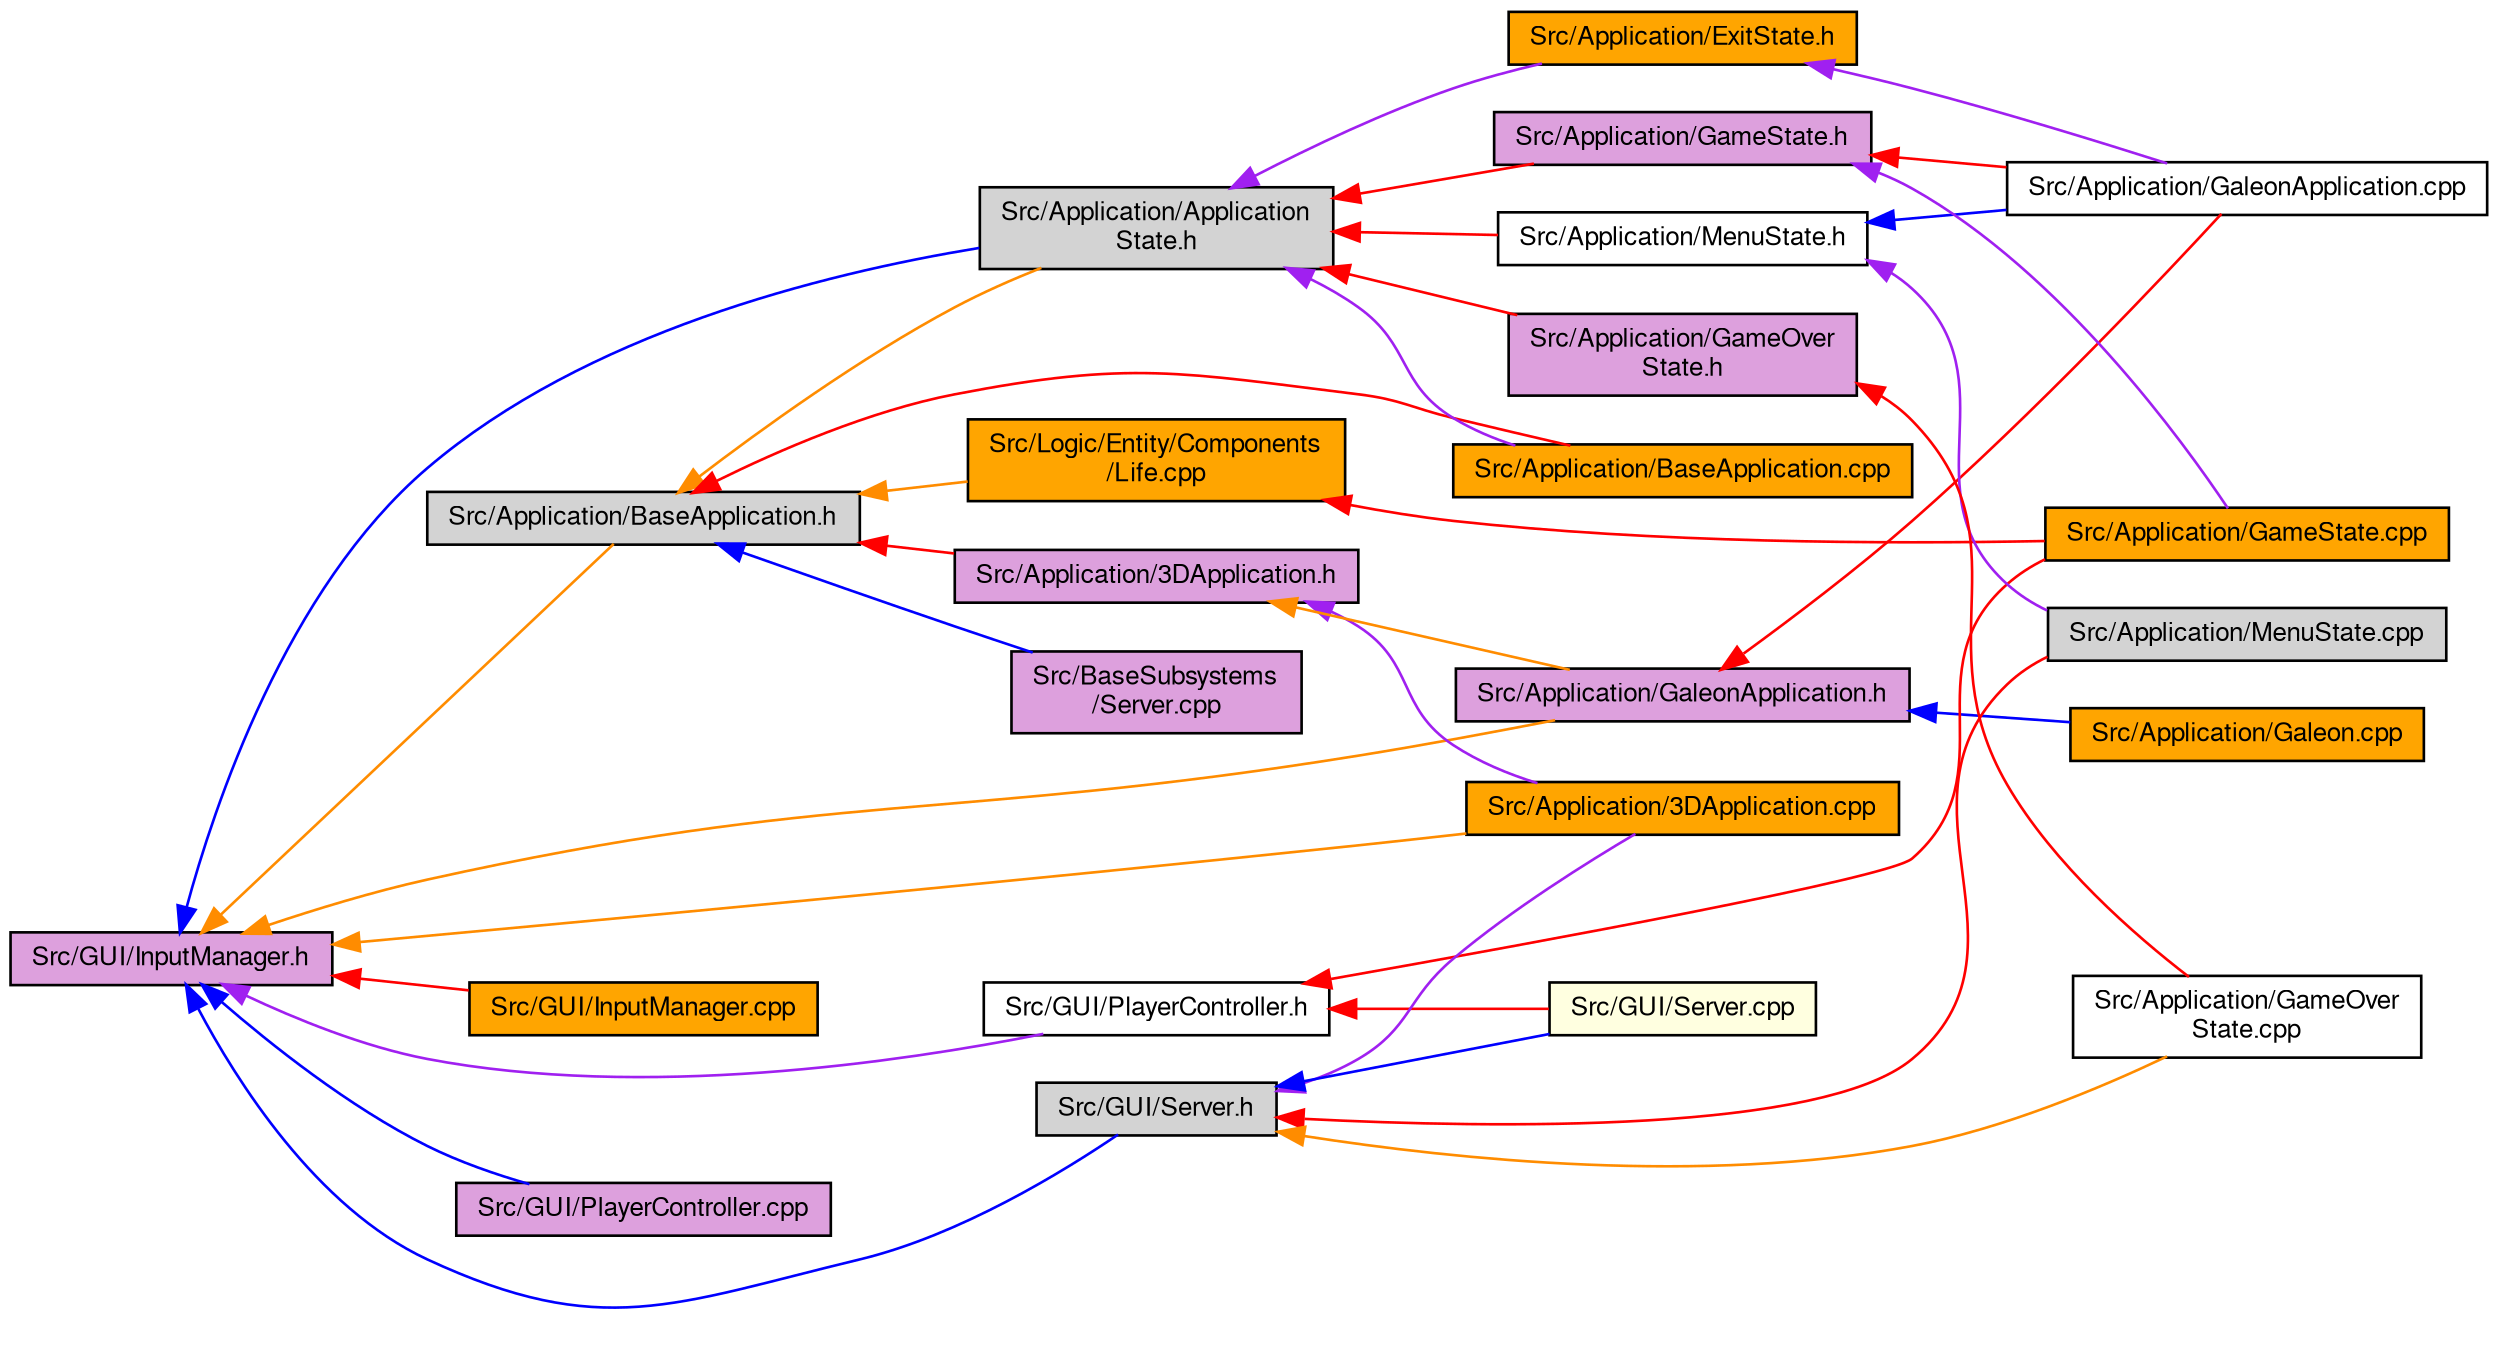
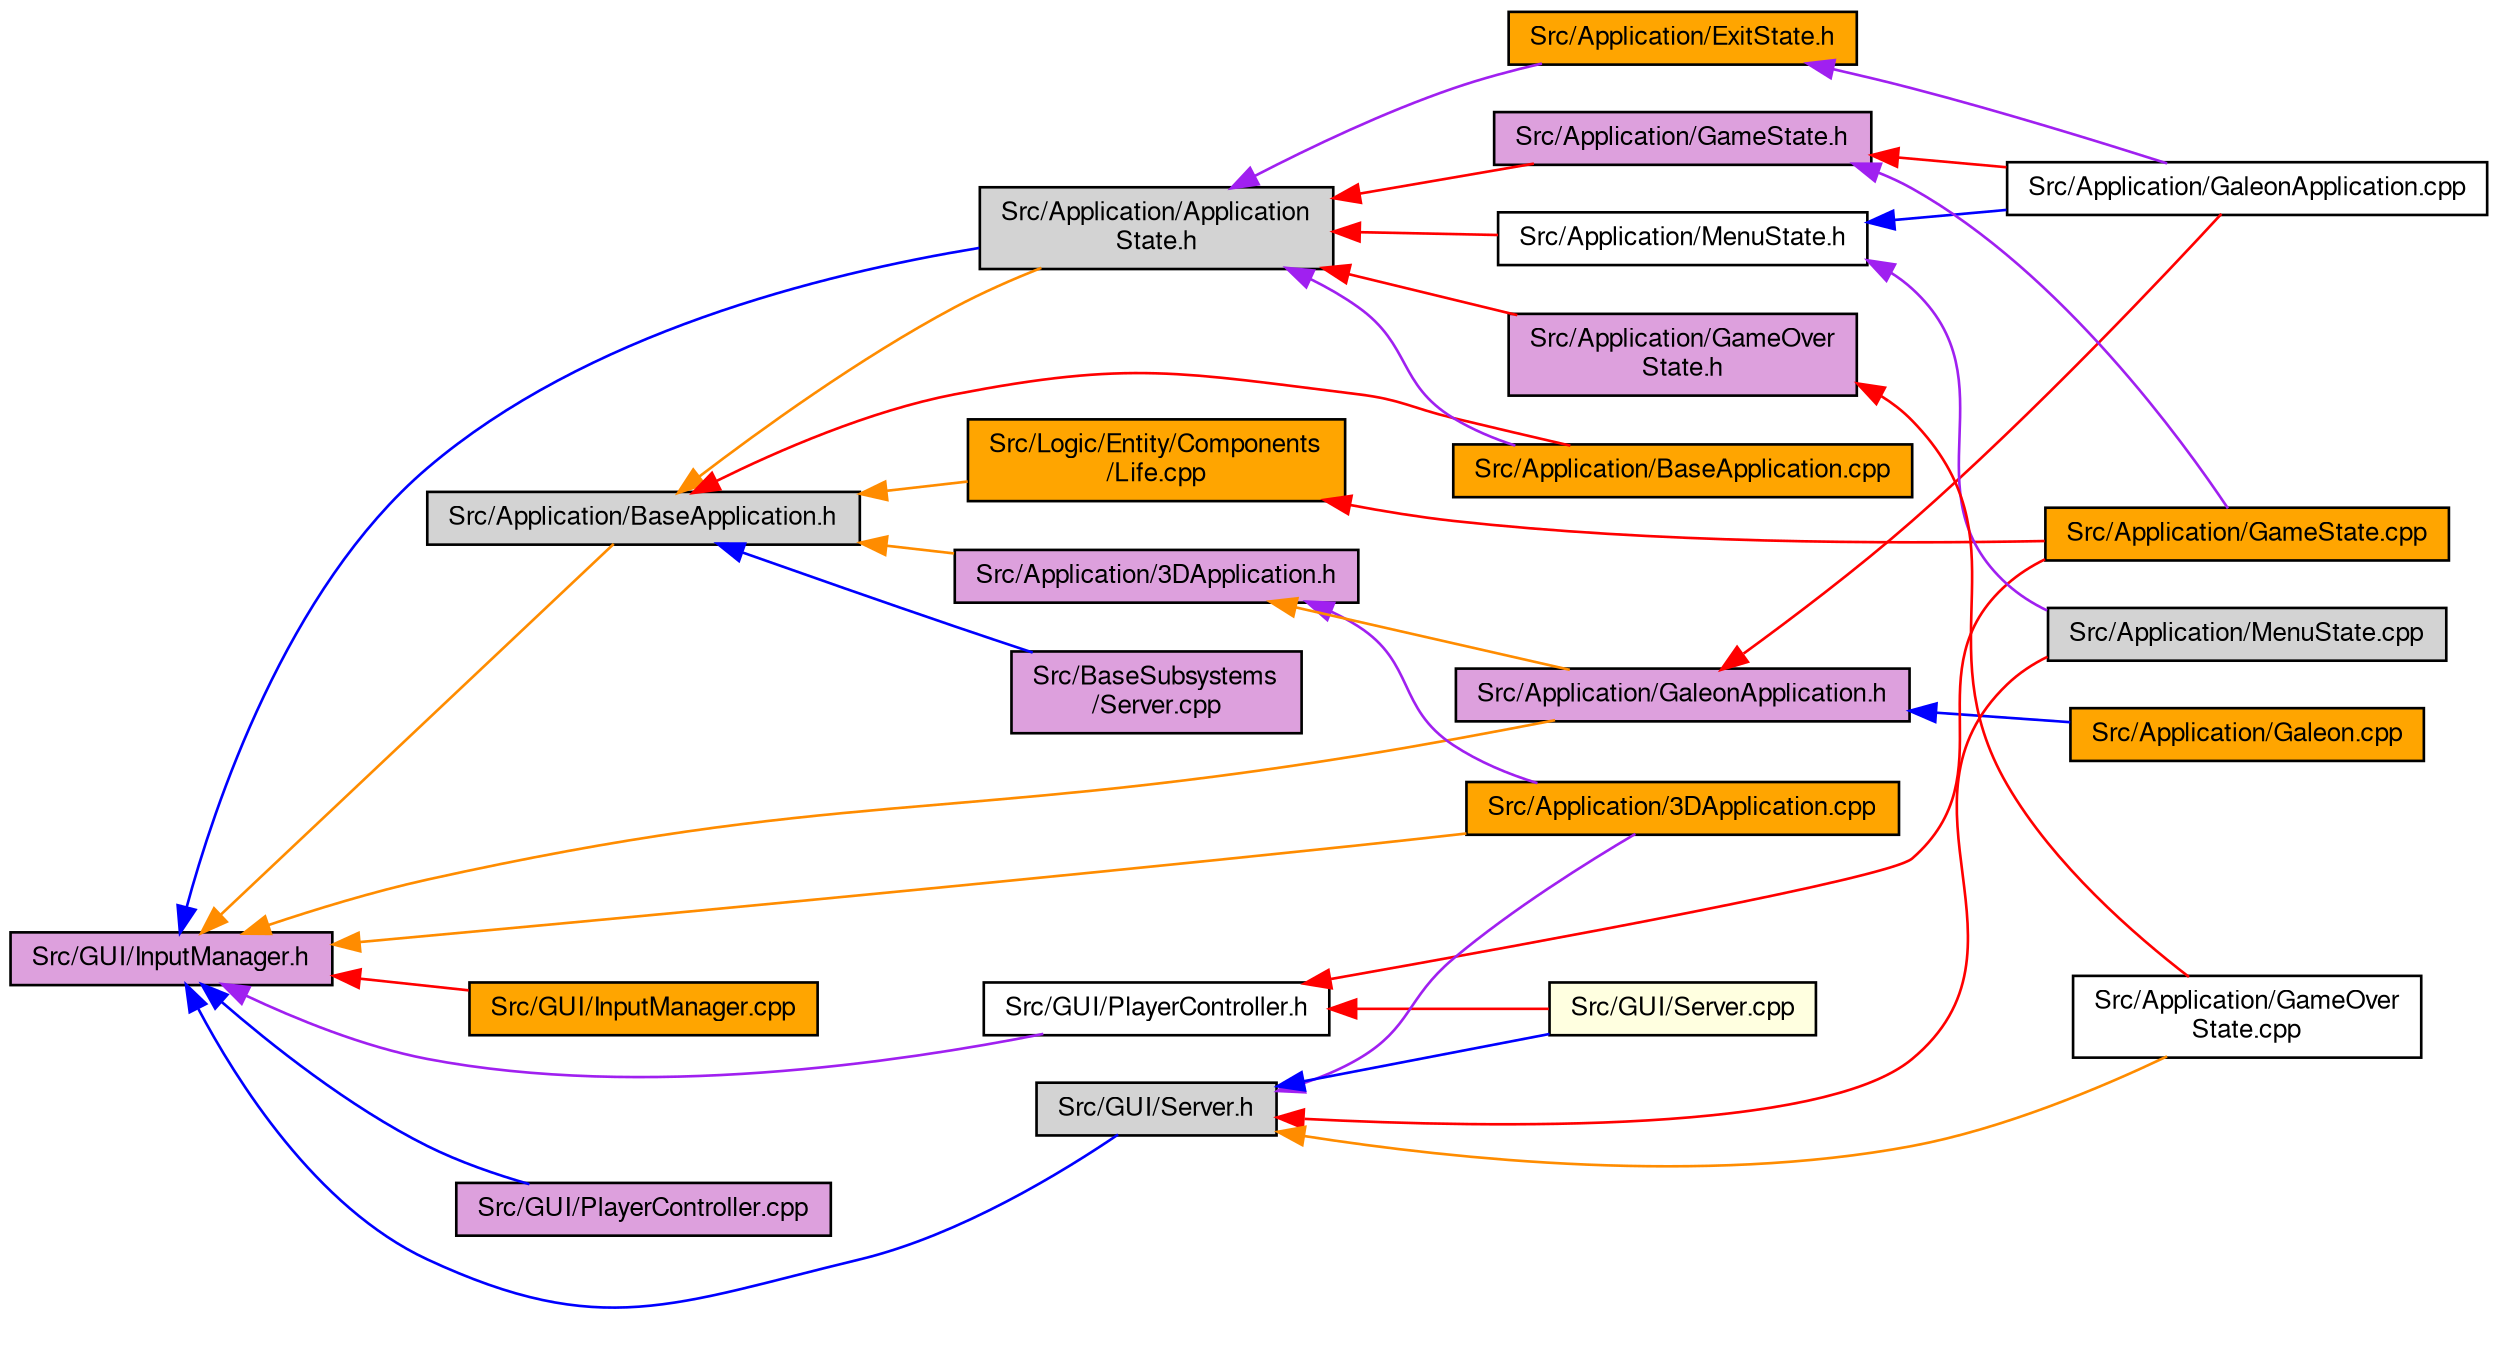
edge "Src/Application/3DApplication.h" -> "Src/Application/BaseApplication.h": color red -> darkorange
